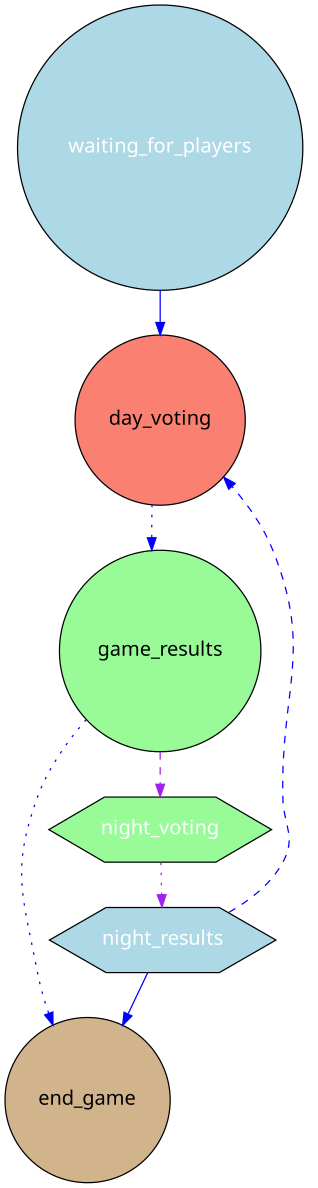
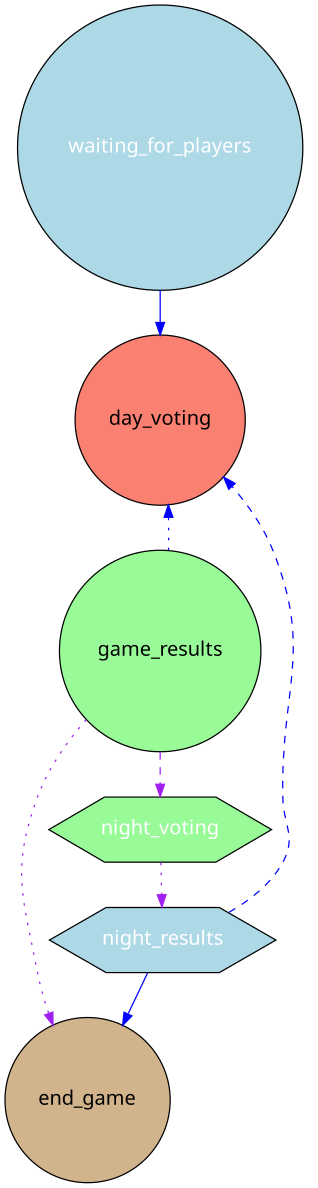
edge "day_voting" -> "game_results": reversed
edge "game_results" -> "end_game": color blue -> purple
